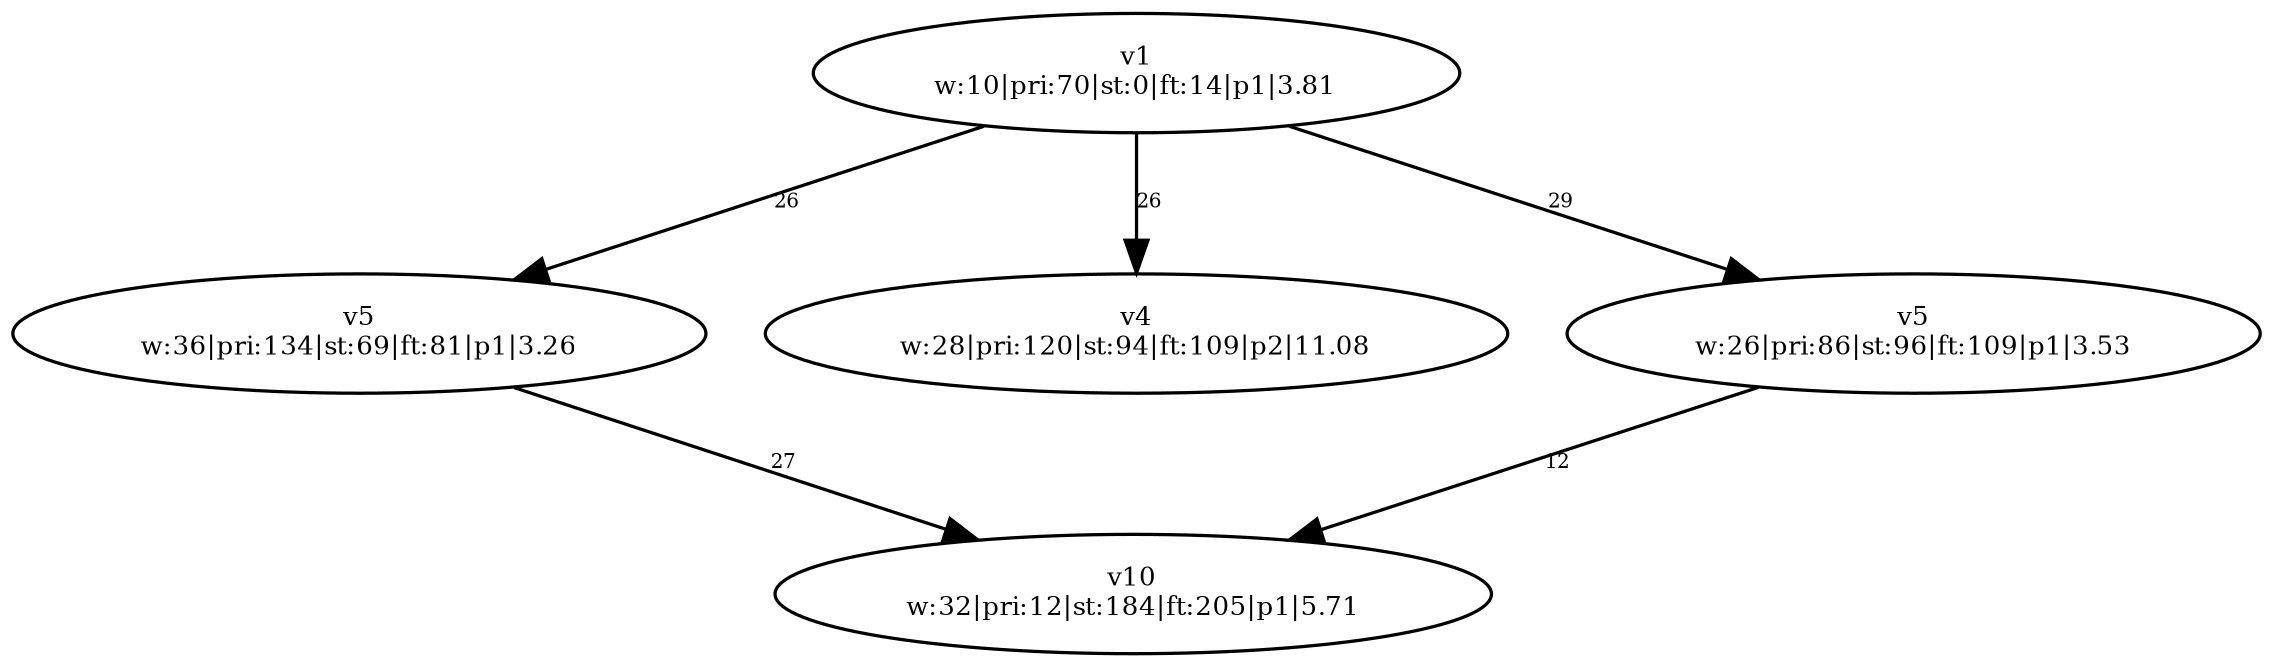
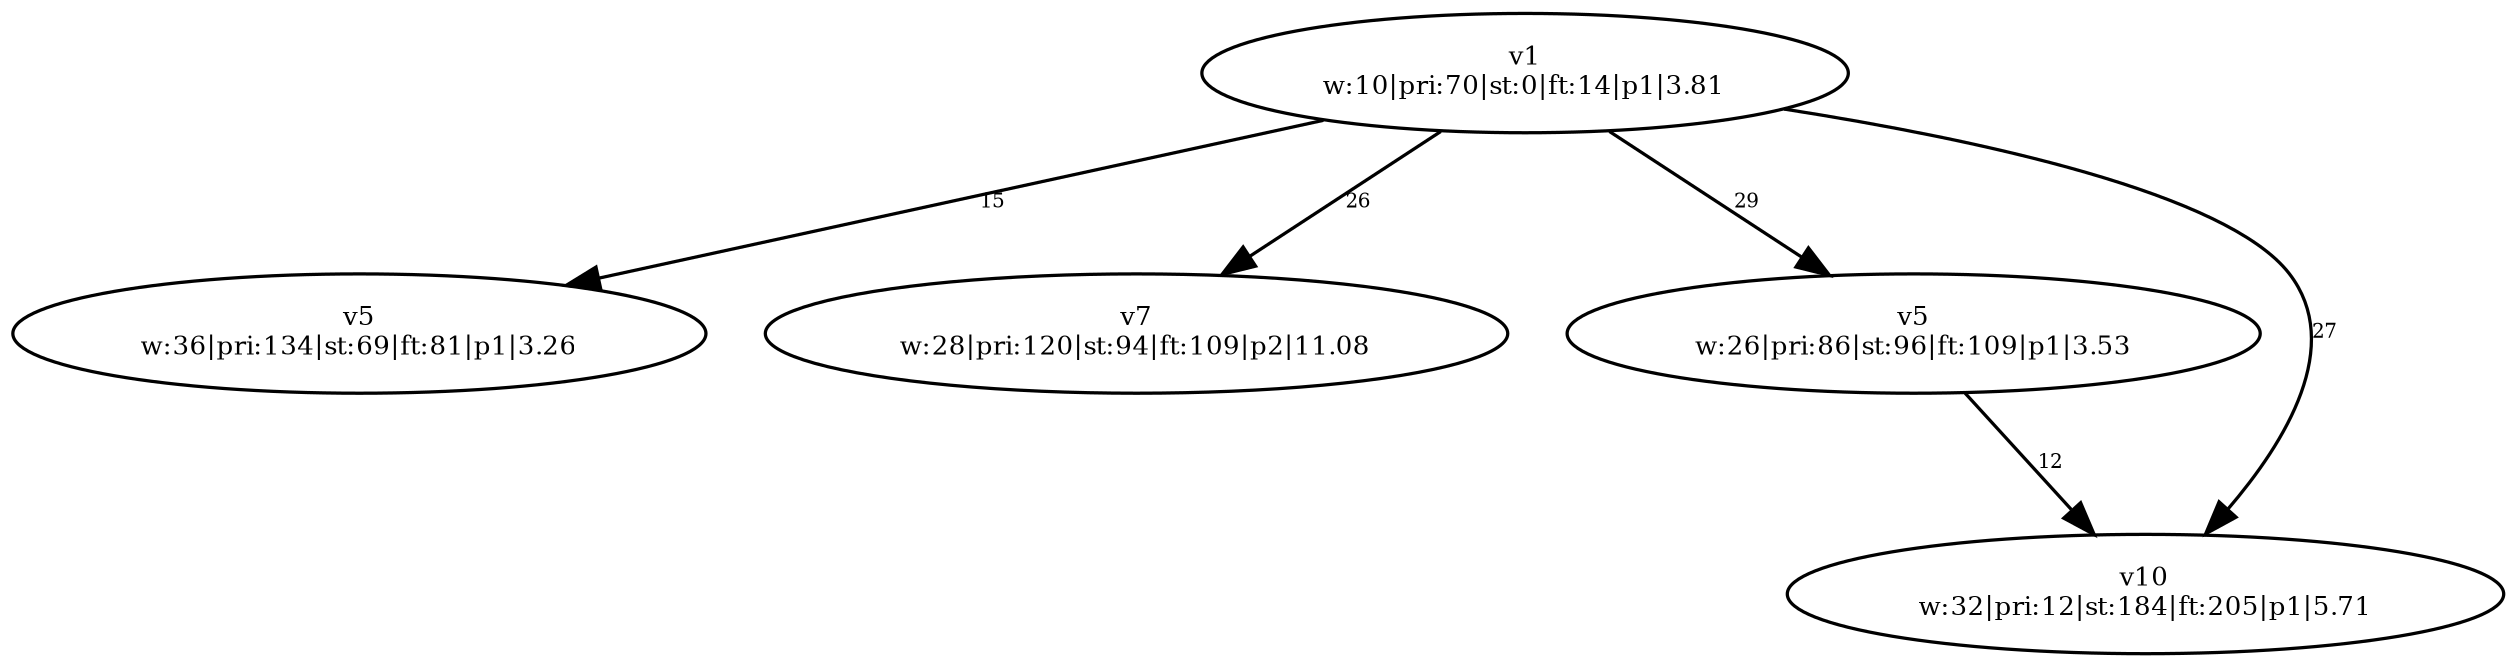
edge "v1 w:10|pri:70|st:0|ft:14|p1|3.81" -> "v5 w:36|pri:134|st:69|ft:81|p1|3.26": label "26" -> "15"
node "v4 w:28|pri:120|st:94|ft:109|p2|11.08": label "v4 w:28|pri:120|st:94|ft:109|p2|11.08" -> "v7 w:28|pri:120|st:94|ft:109|p2|11.08"
edge "v5 w:36|pri:134|st:69|ft:81|p1|3.26" -> "v10 w:32|pri:12|st:184|ft:205|p1|5.71": now "v1 w:10|pri:70|st:0|ft:14|p1|3.81" -> "v10 w:32|pri:12|st:184|ft:205|p1|5.71"
